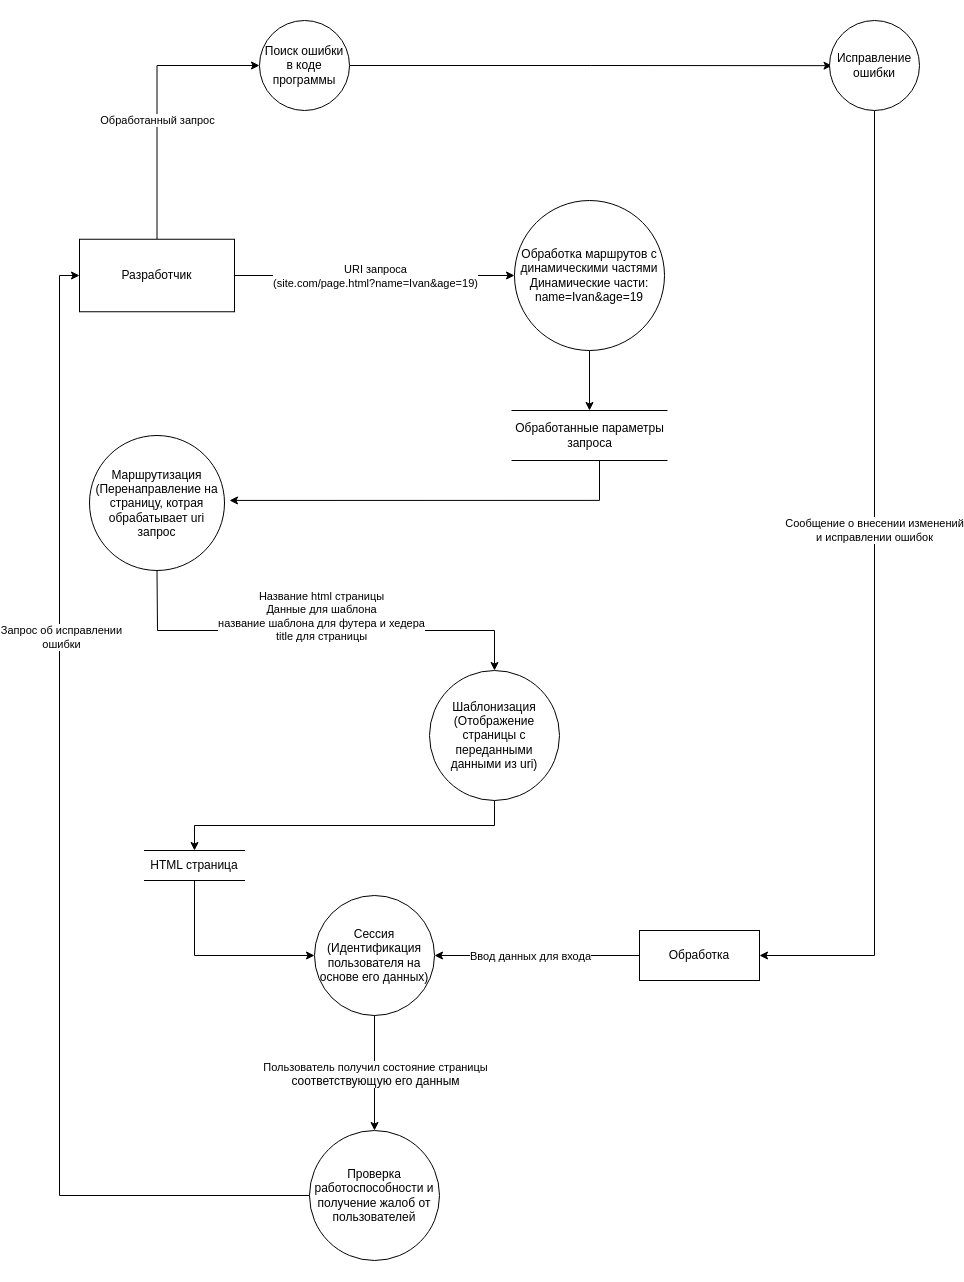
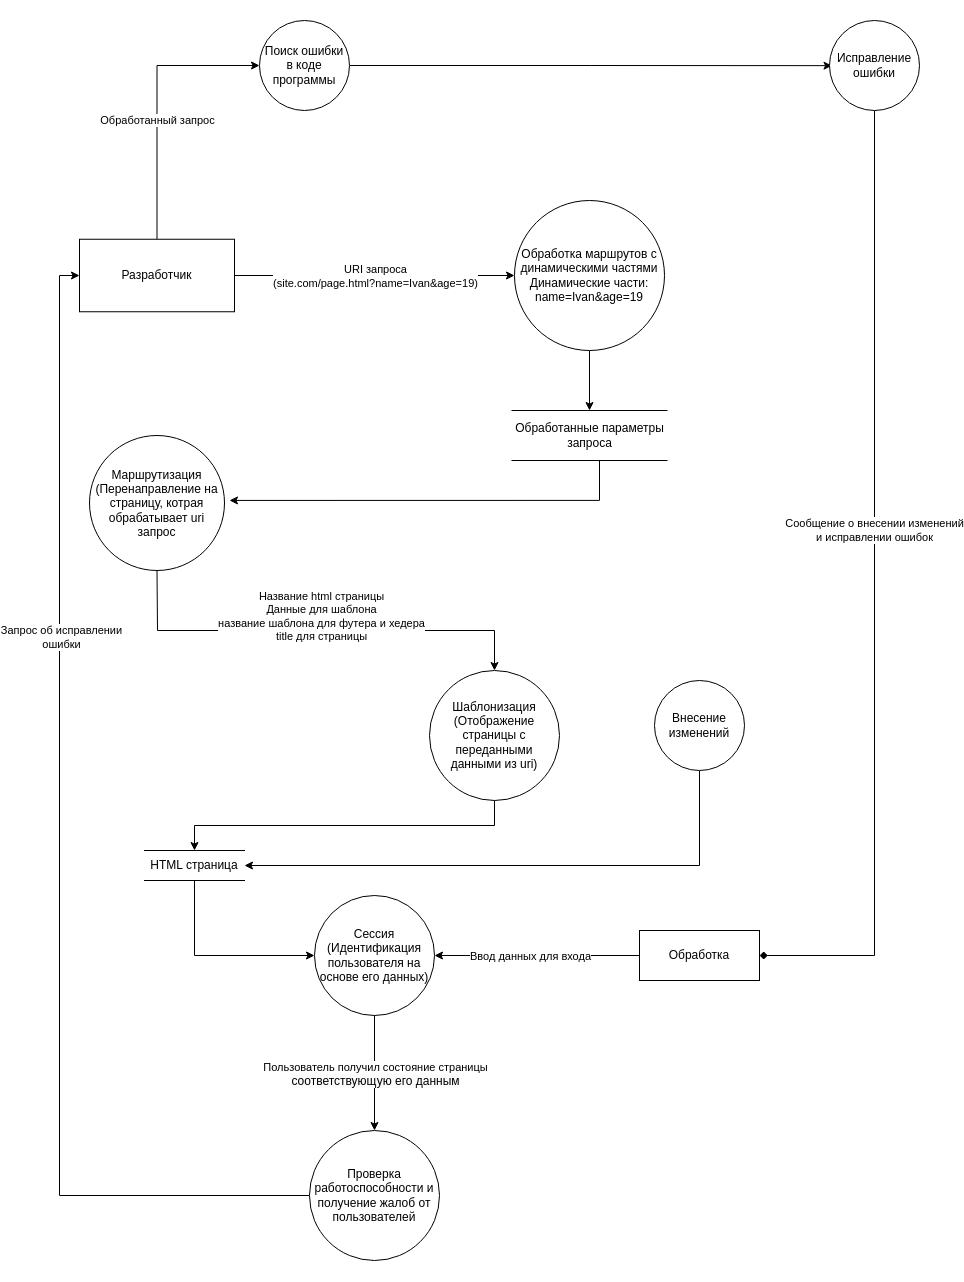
node "Внесение изменений": added
edge "Внесение изменений" -> "HTML страница": added
edge "Исправление ошибки" -> "Обработка": arrowhead classic -> diamond
